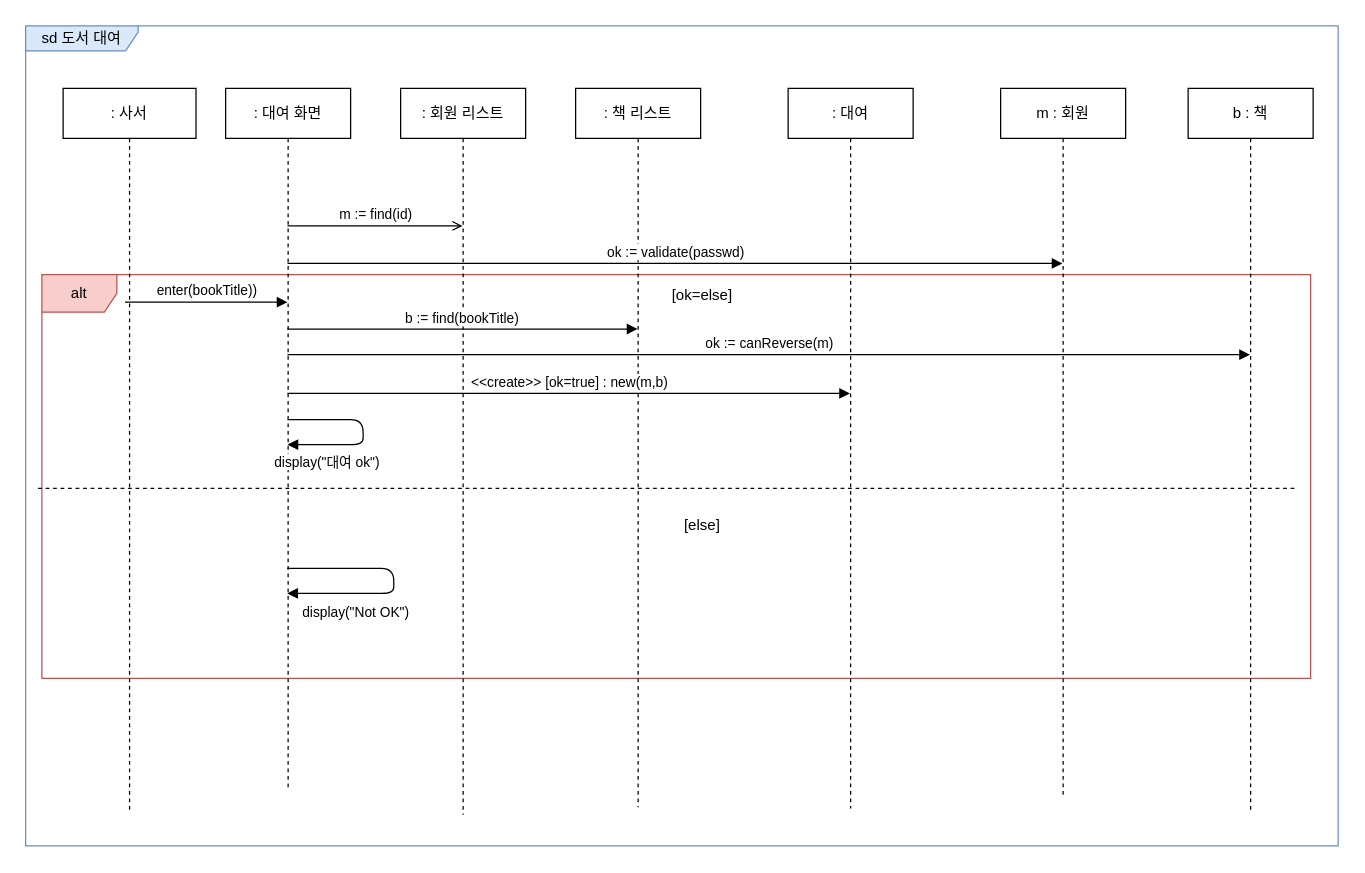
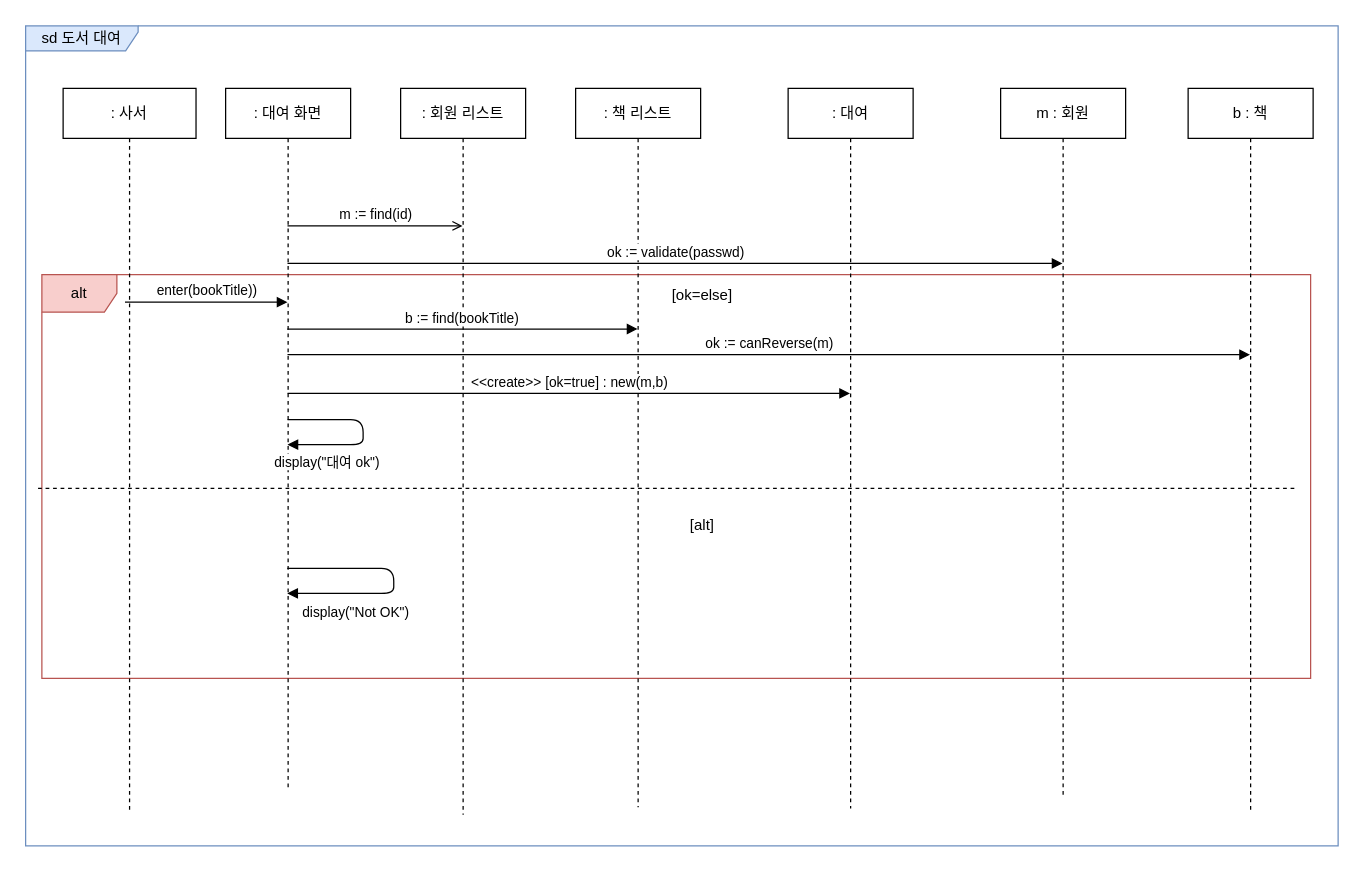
node "[else]": label "[else]" -> "[alt]"
